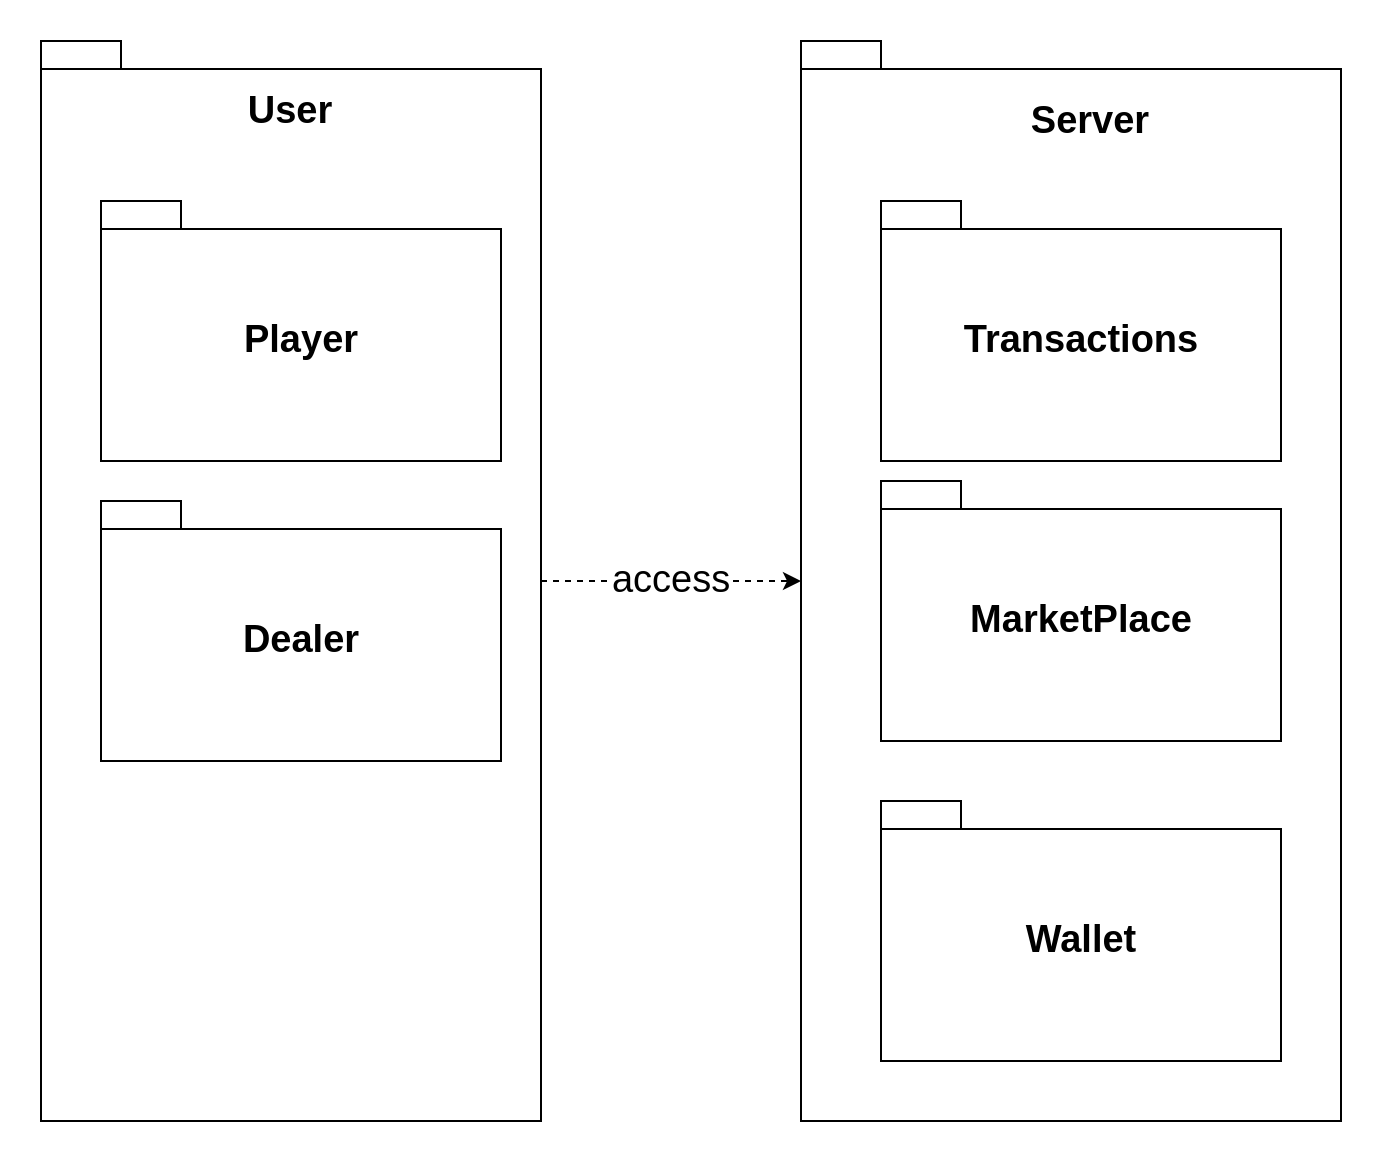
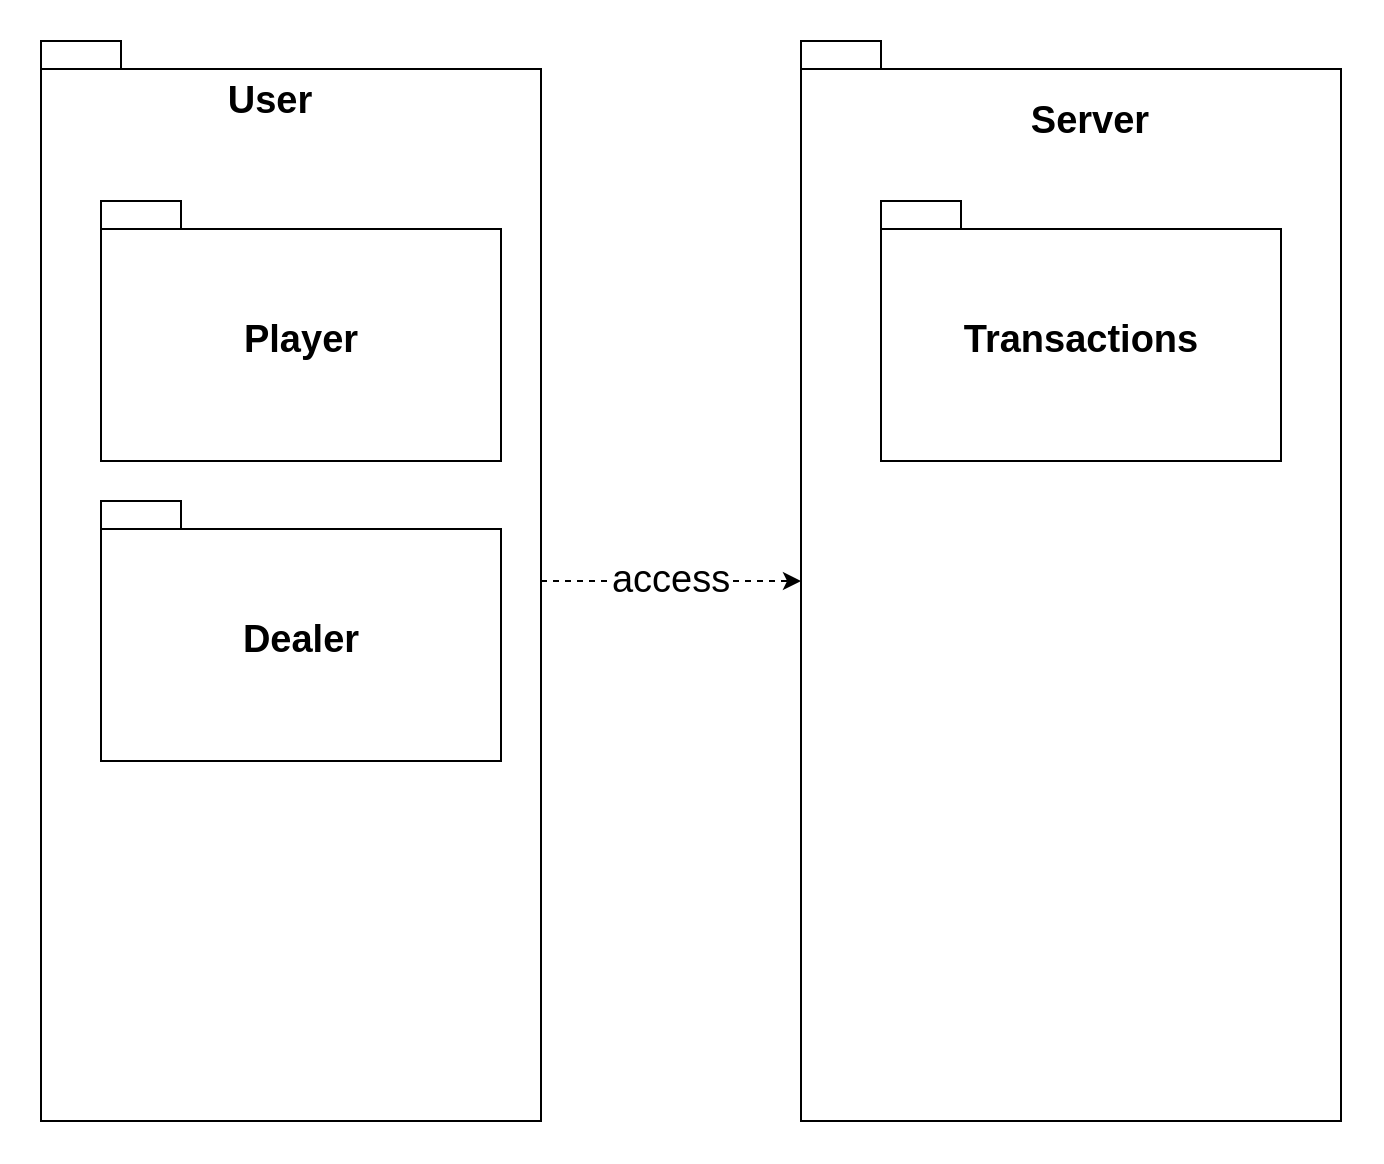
node "User": moved (291, 107) -> (271, 97)
node "MarketPlace": removed
node "Wallet": removed
